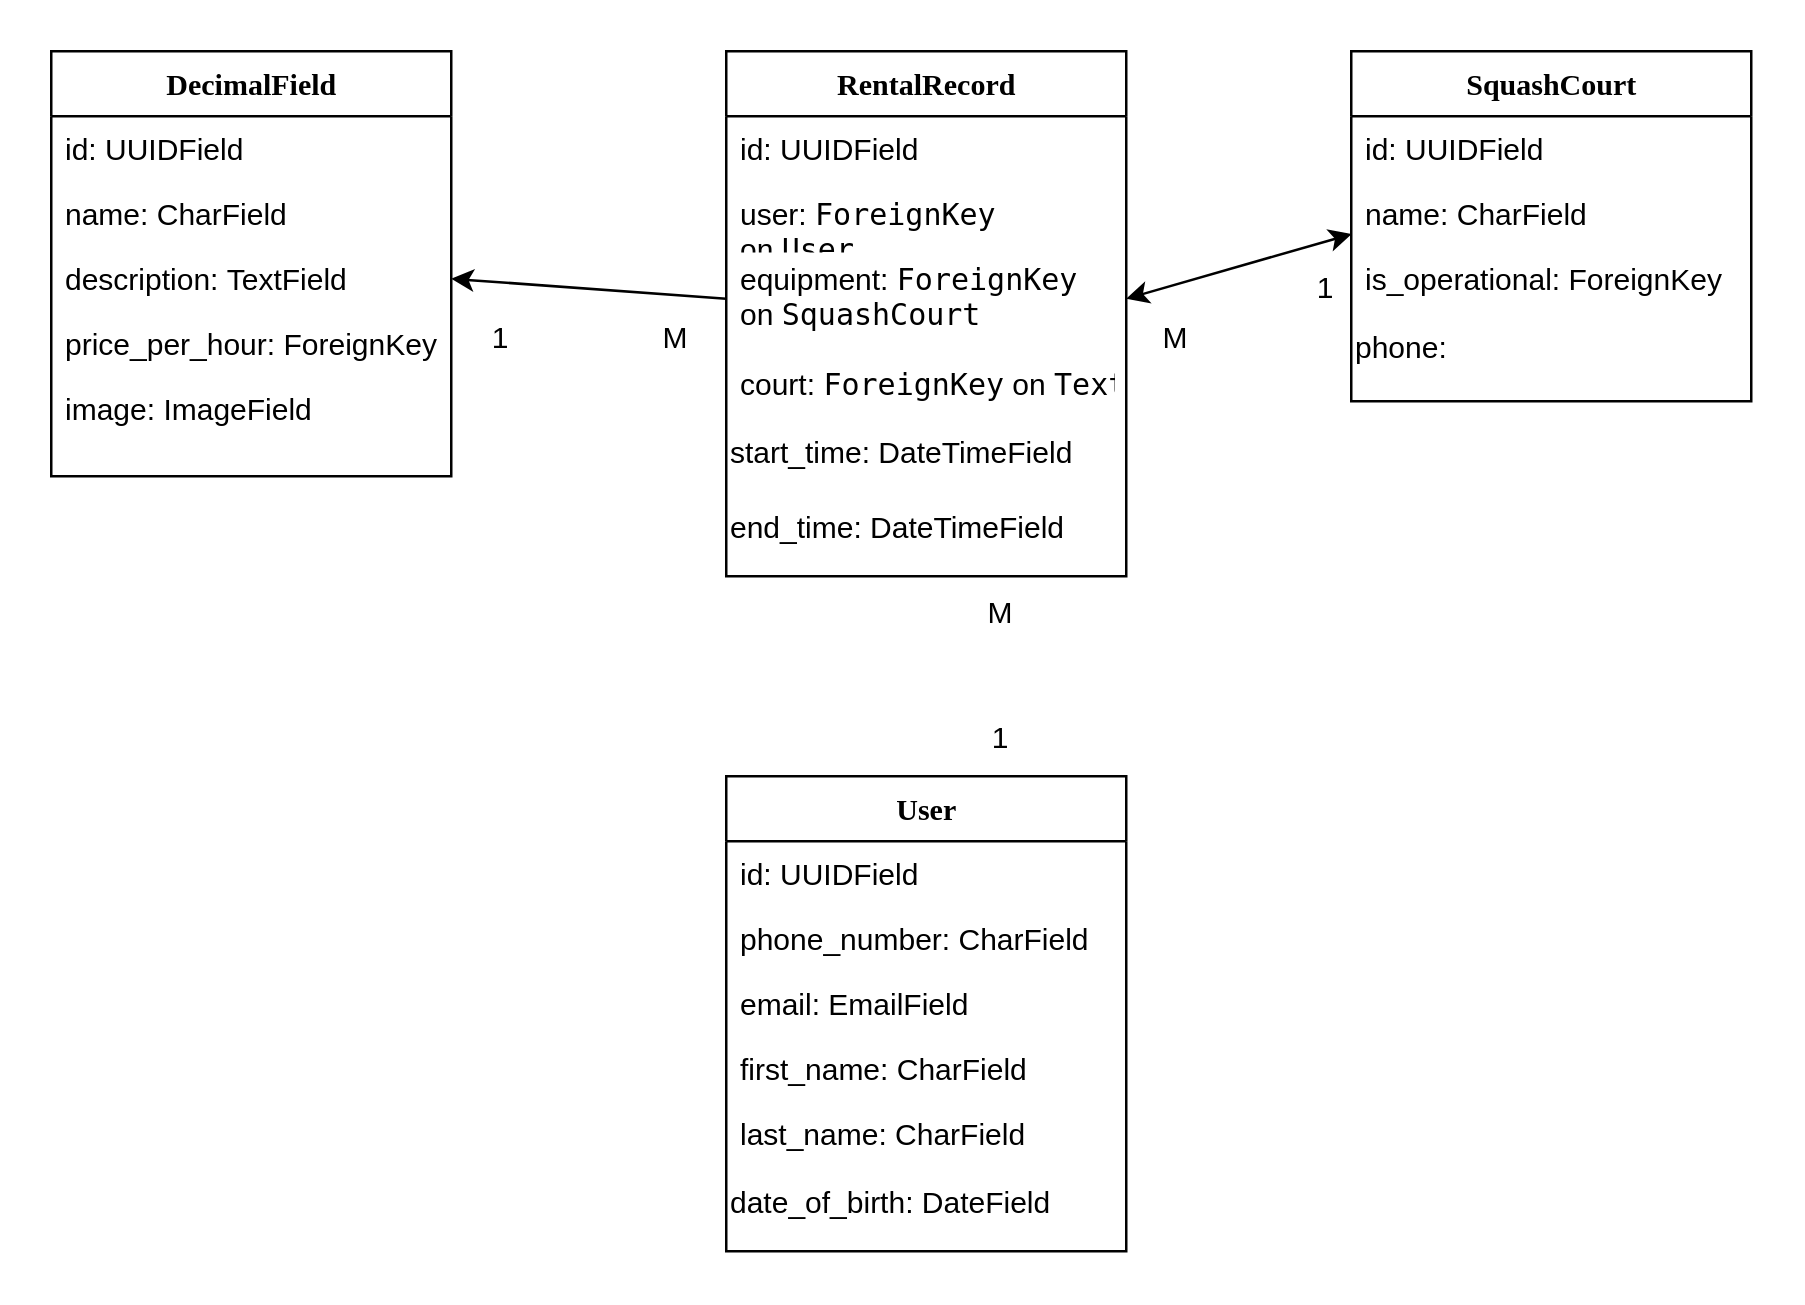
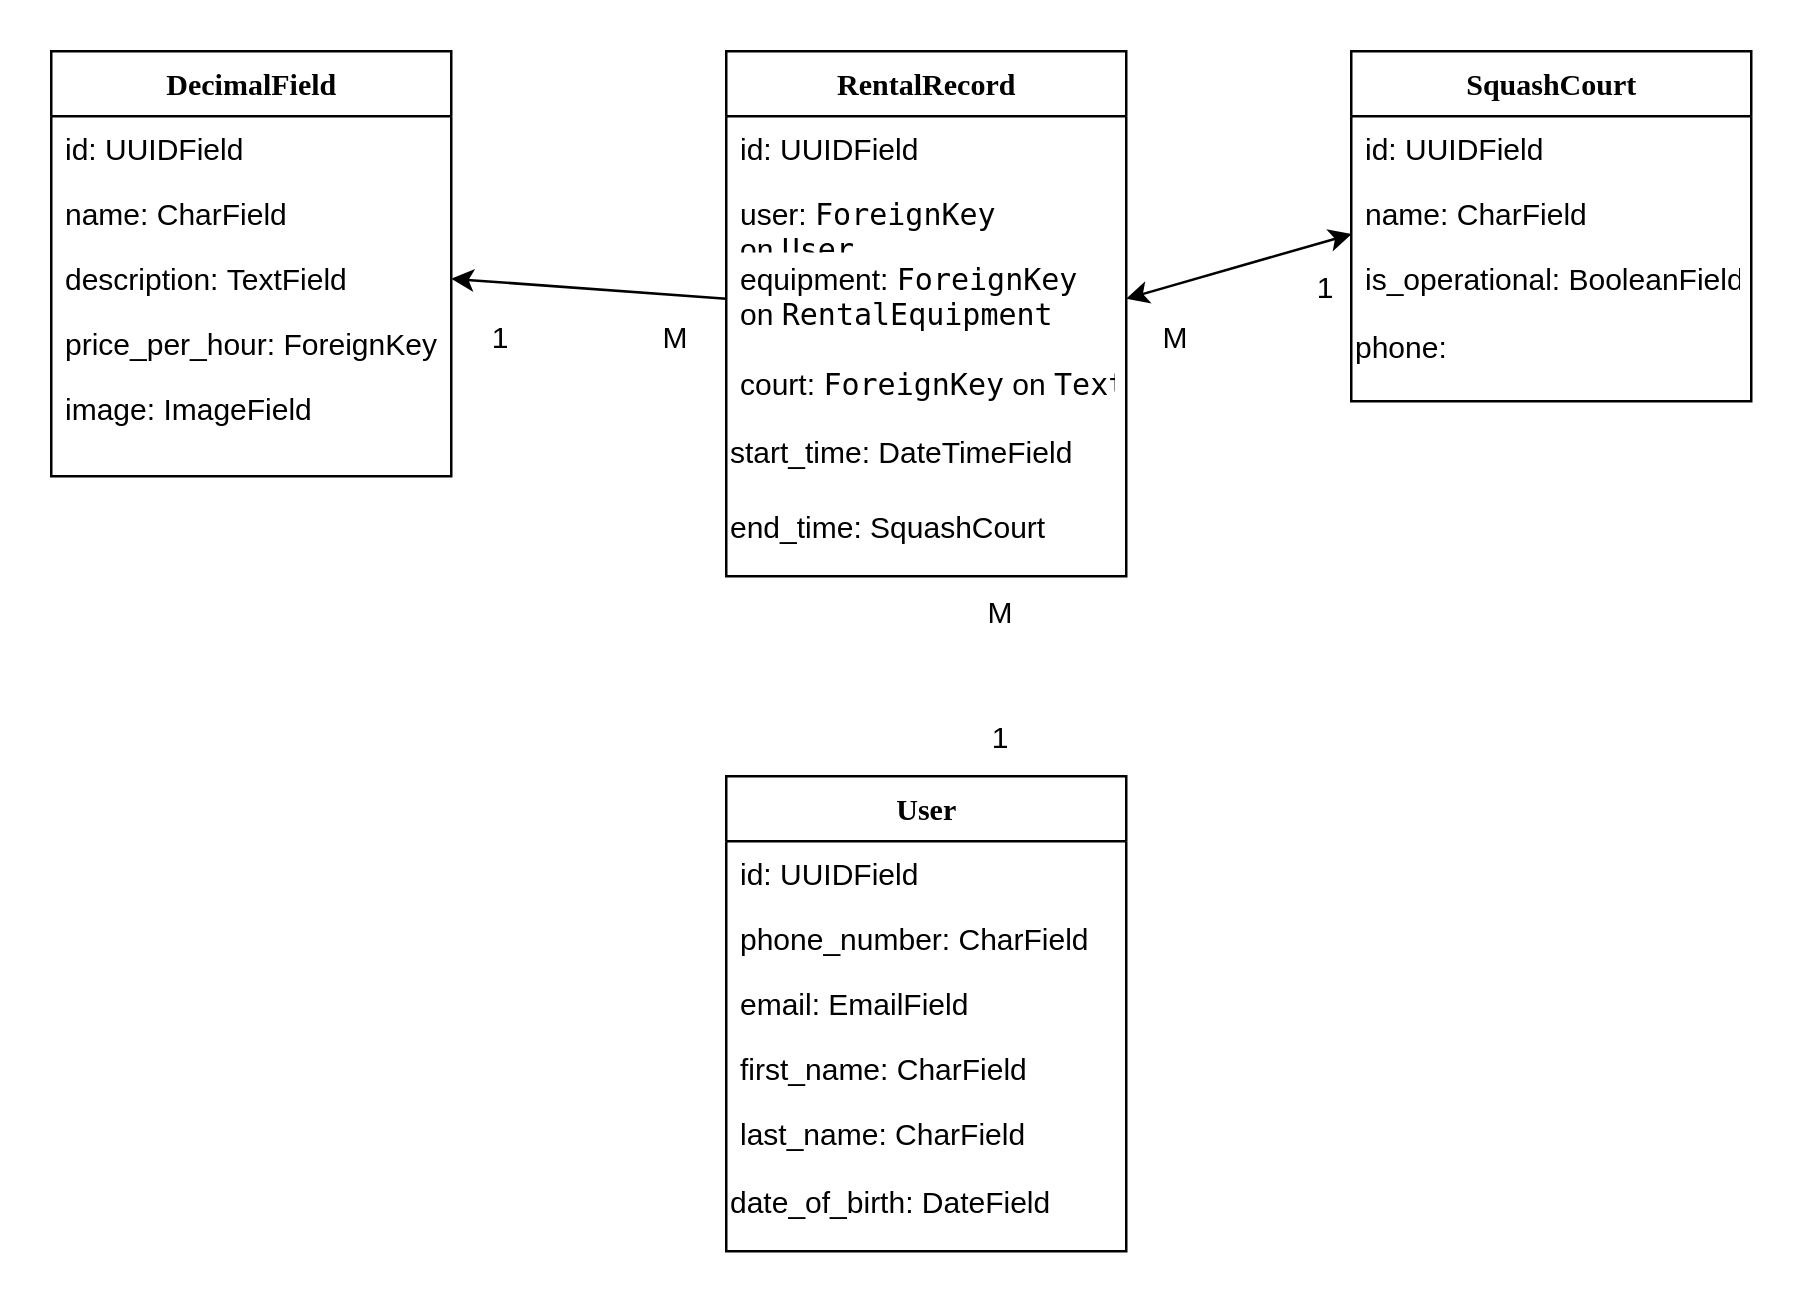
node "equipment: ForeignKey on SquashCourt": label "equipment: ForeignKey on SquashCourt" -> "equipment: ForeignKey on RentalEquipment"
node "is_operational: ForeignKey": label "is_operational: ForeignKey" -> "is_operational: BooleanField"
node "end_time: DateTimeField": label "end_time: DateTimeField" -> "end_time: SquashCourt"
